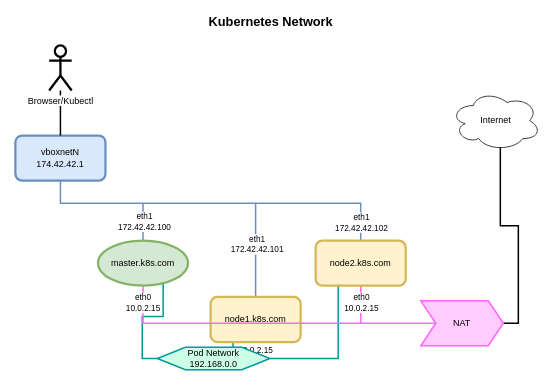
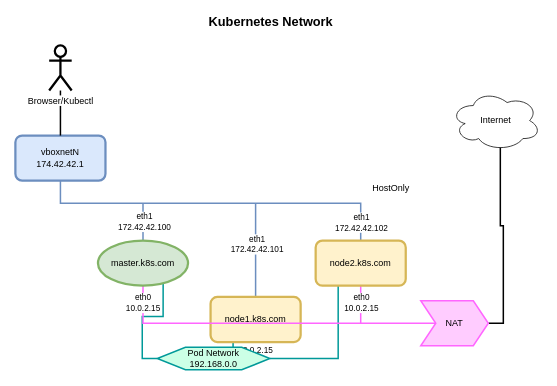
node "HostOnly": added
node "NAT": size 83x45 -> 68x45
